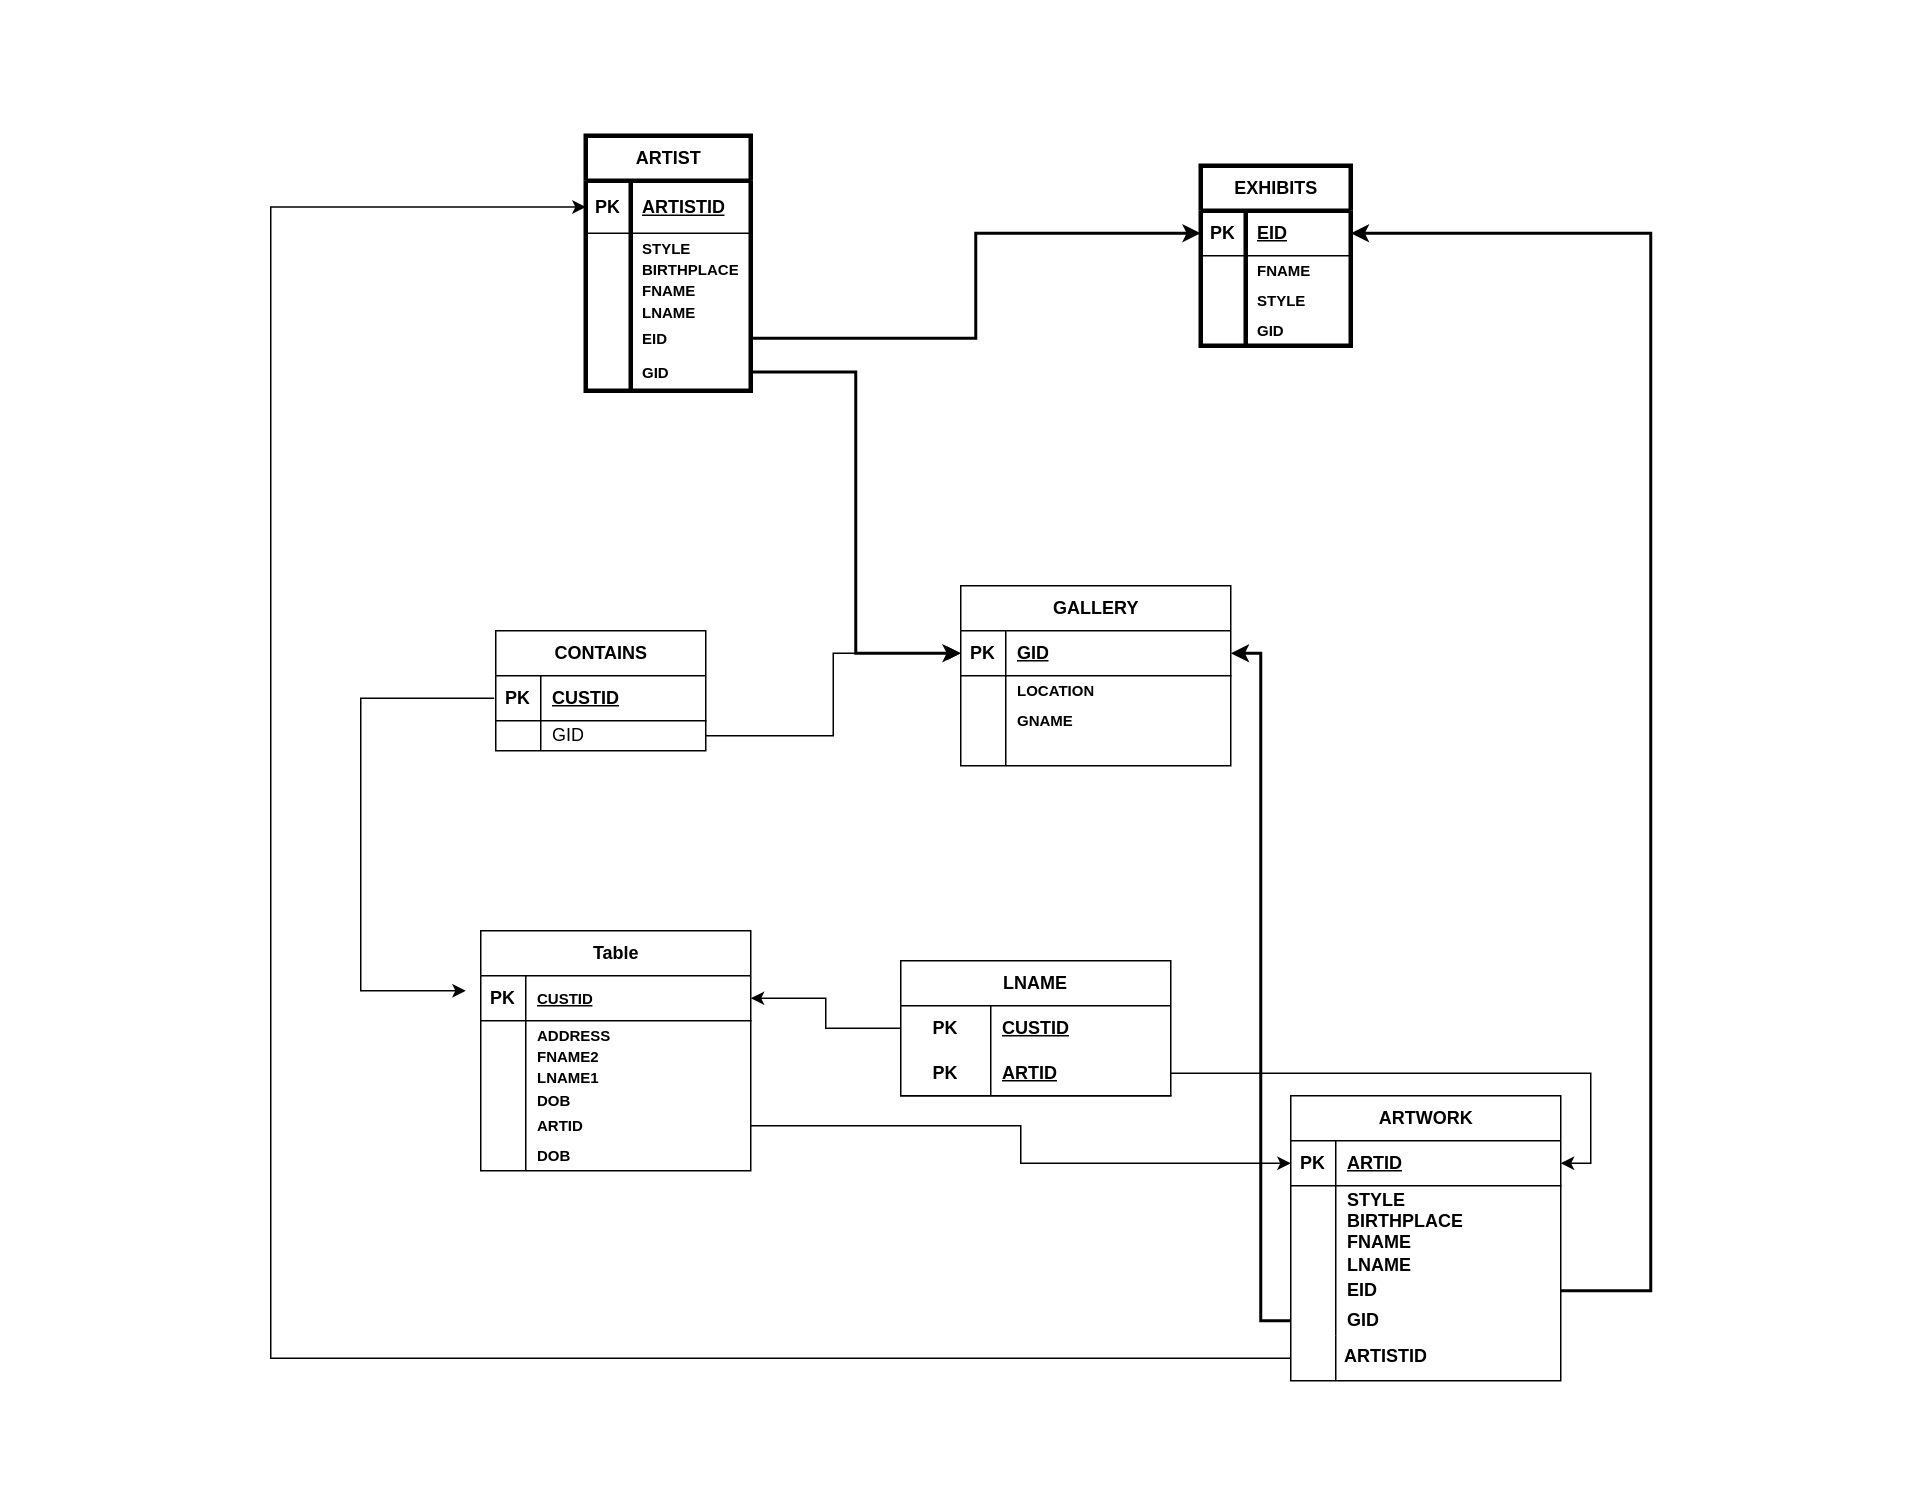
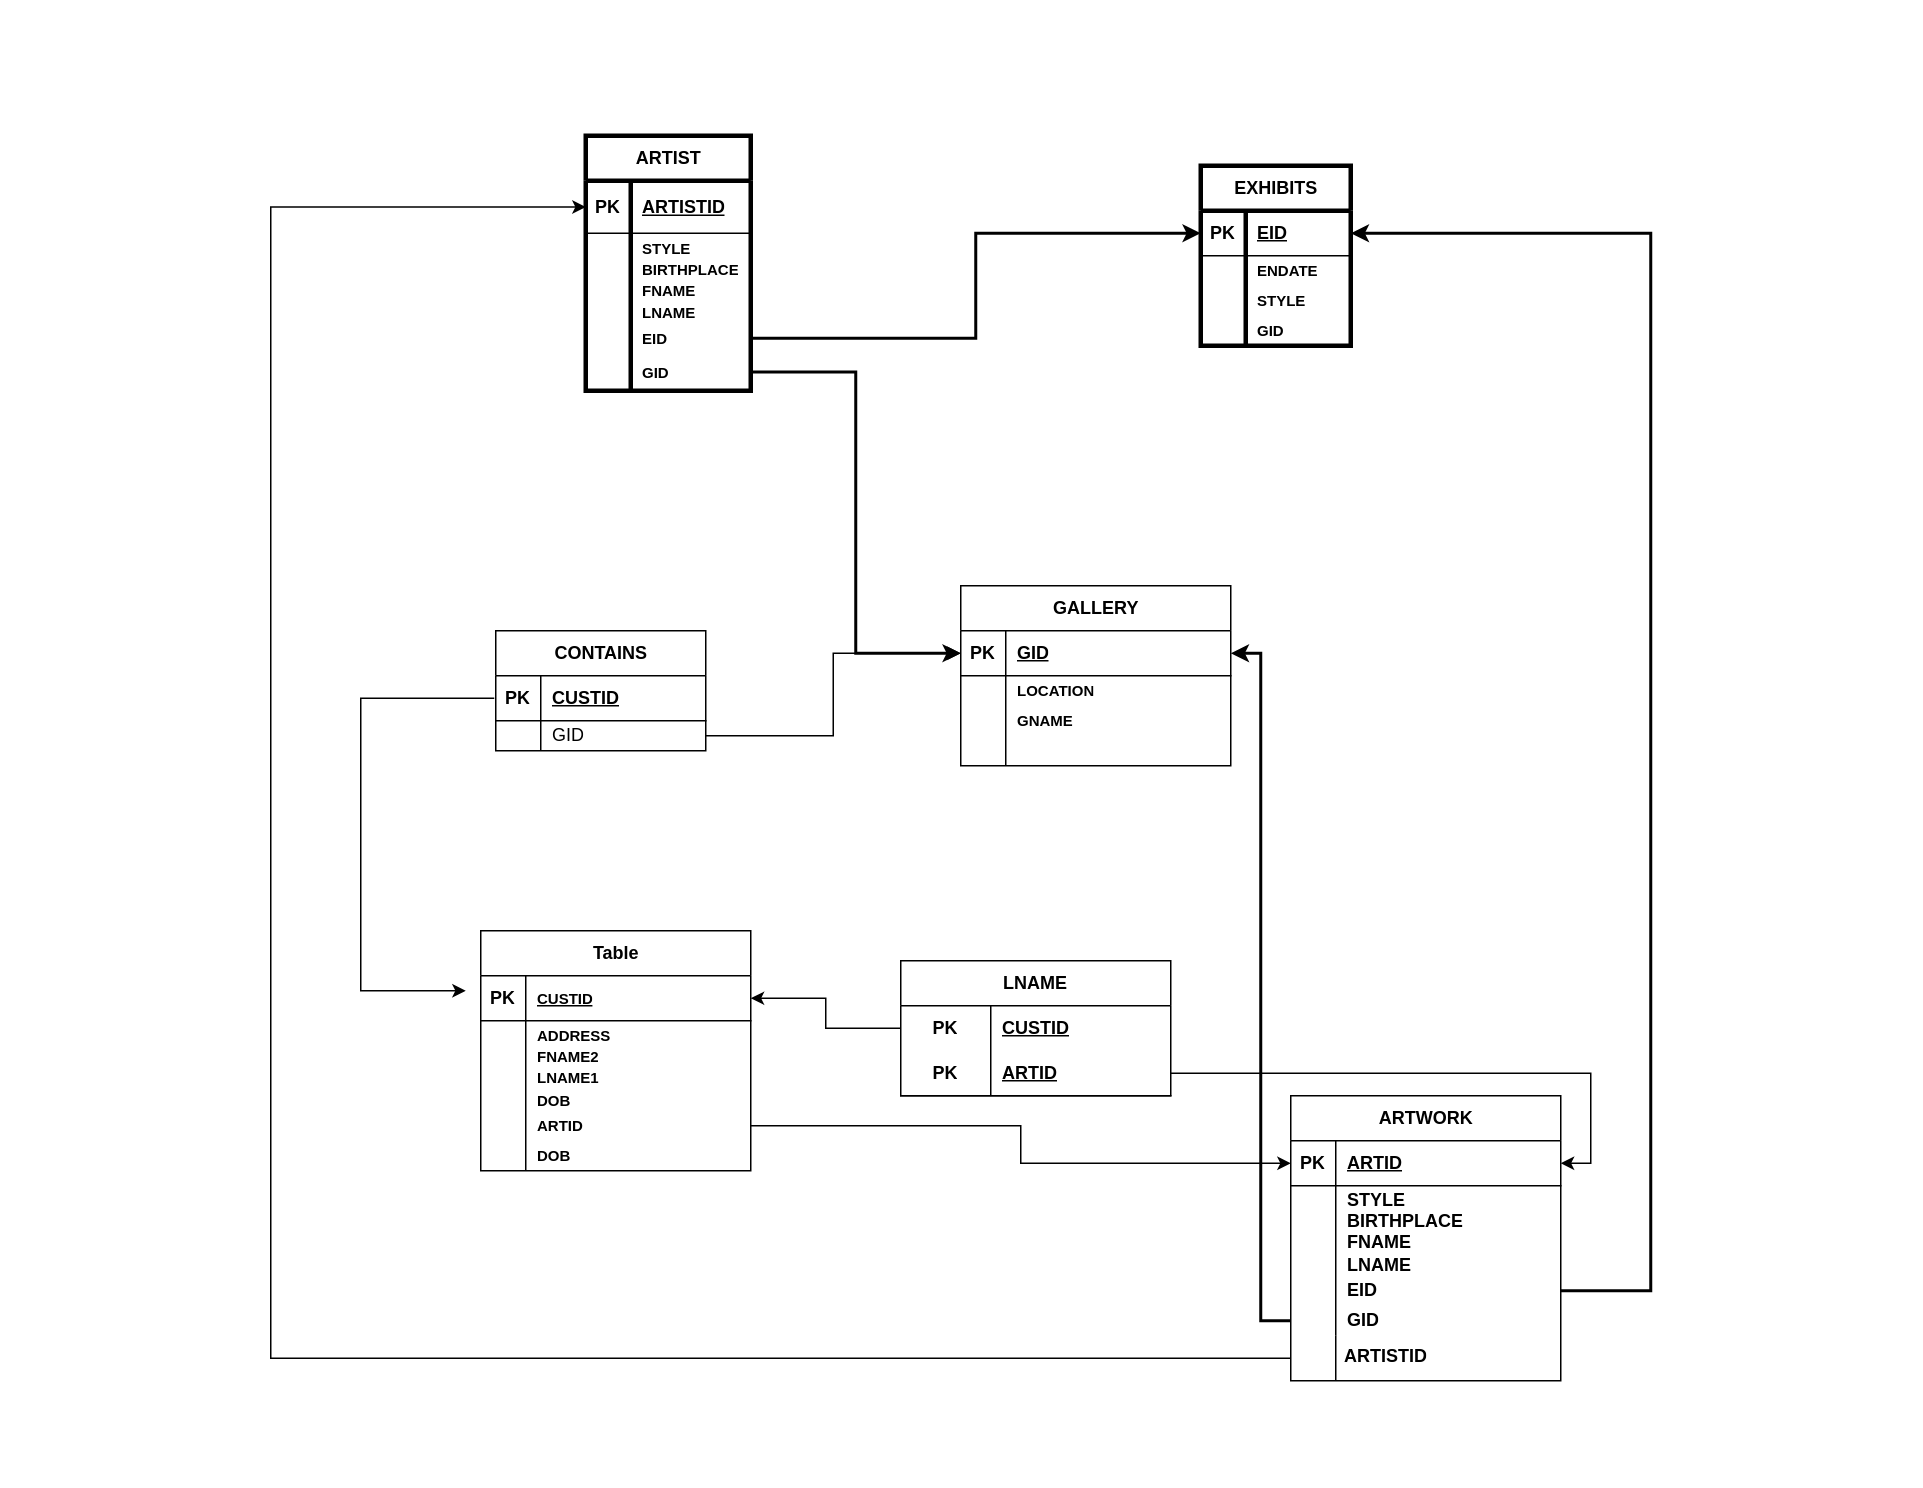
node "FNAME": label "FNAME" -> "ENDATE"
